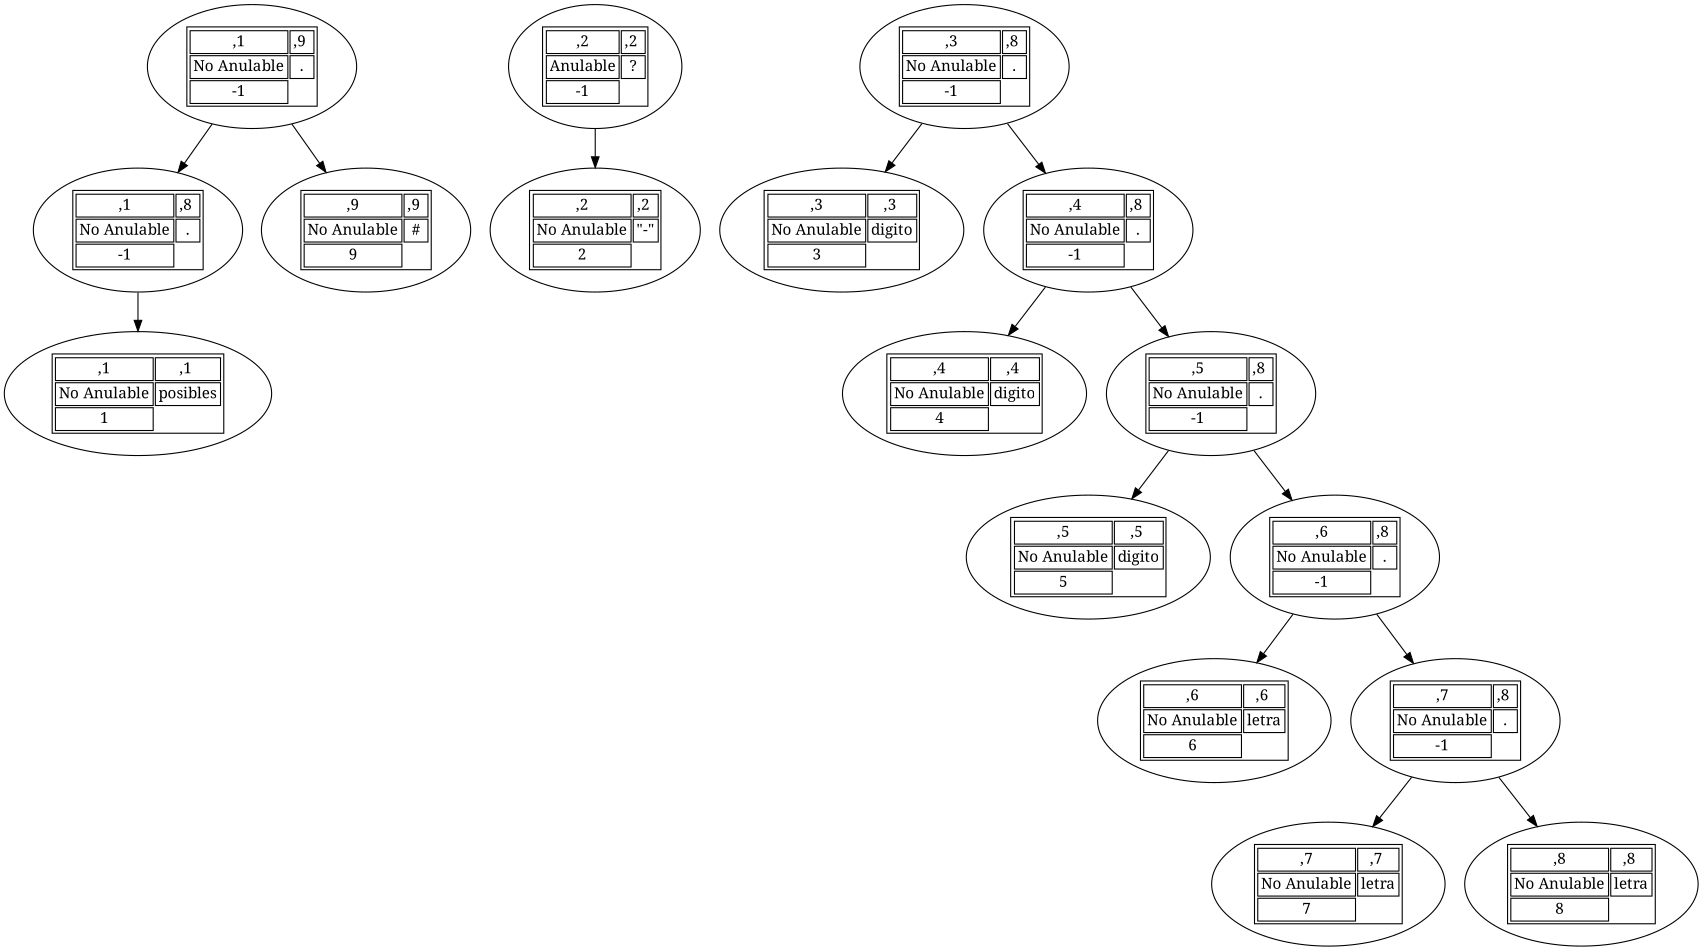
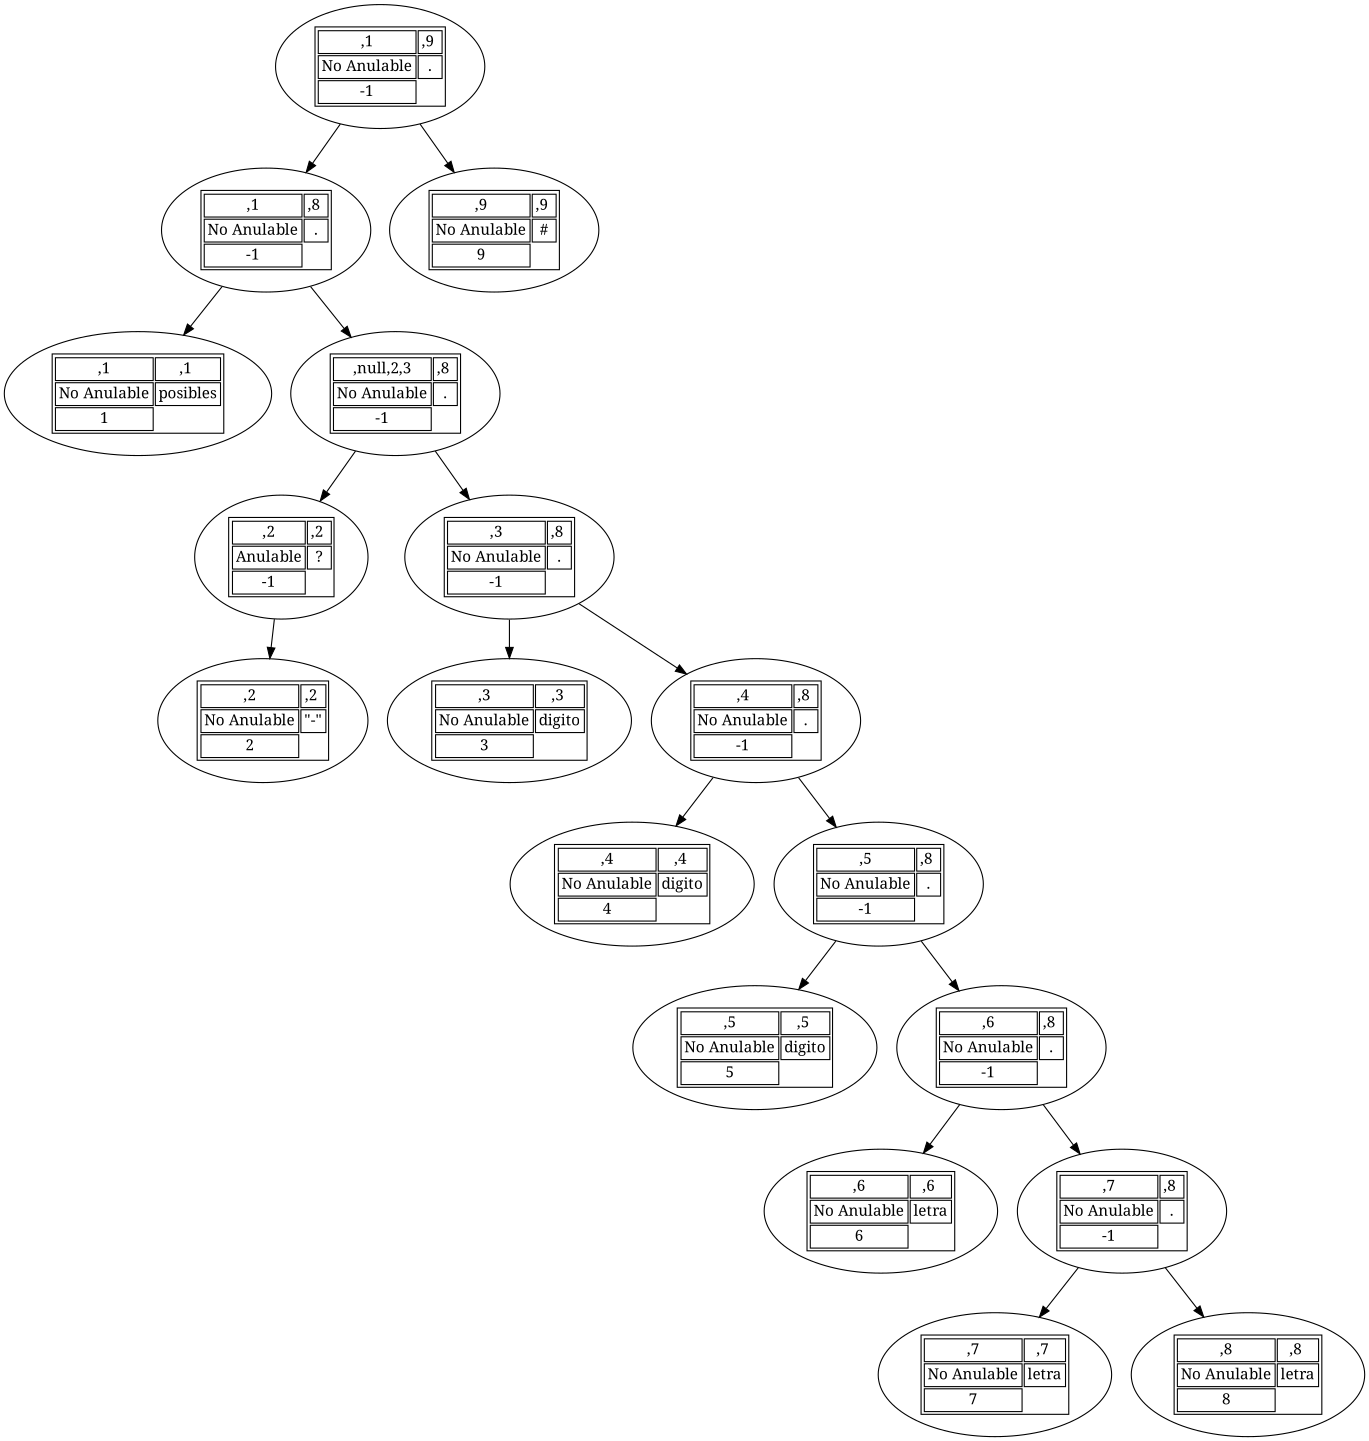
node ",null,2,3": added
